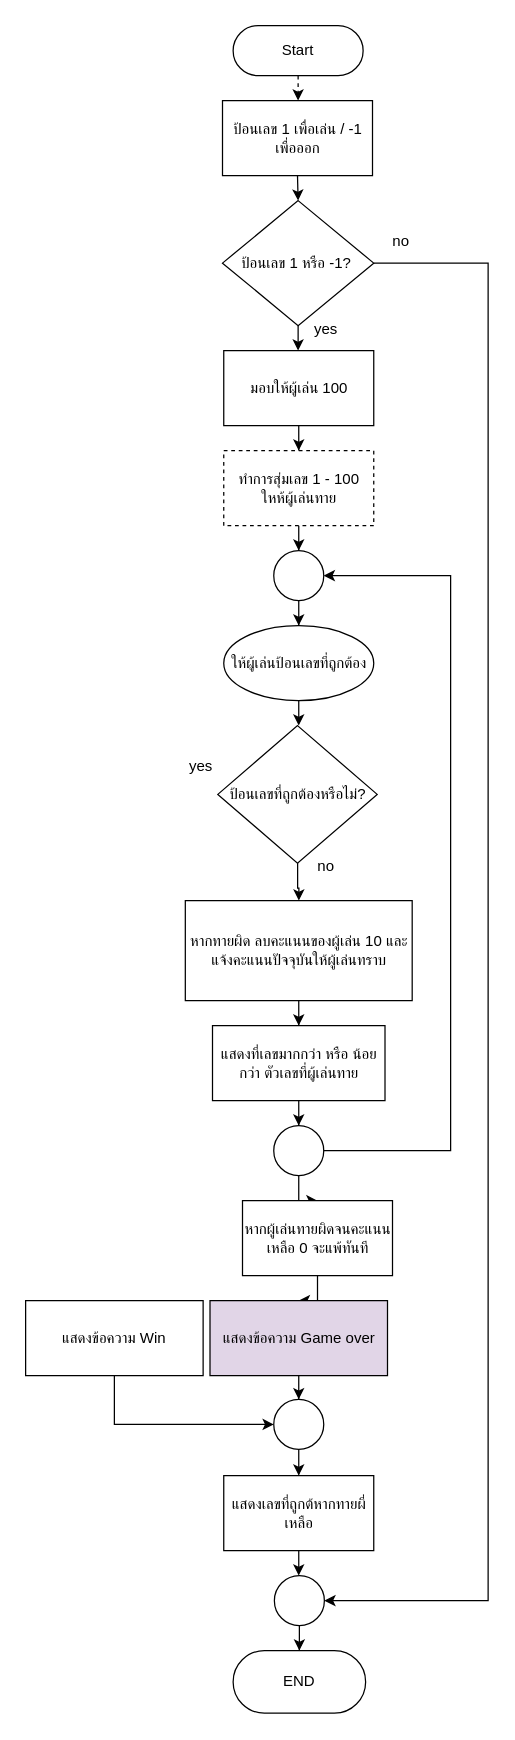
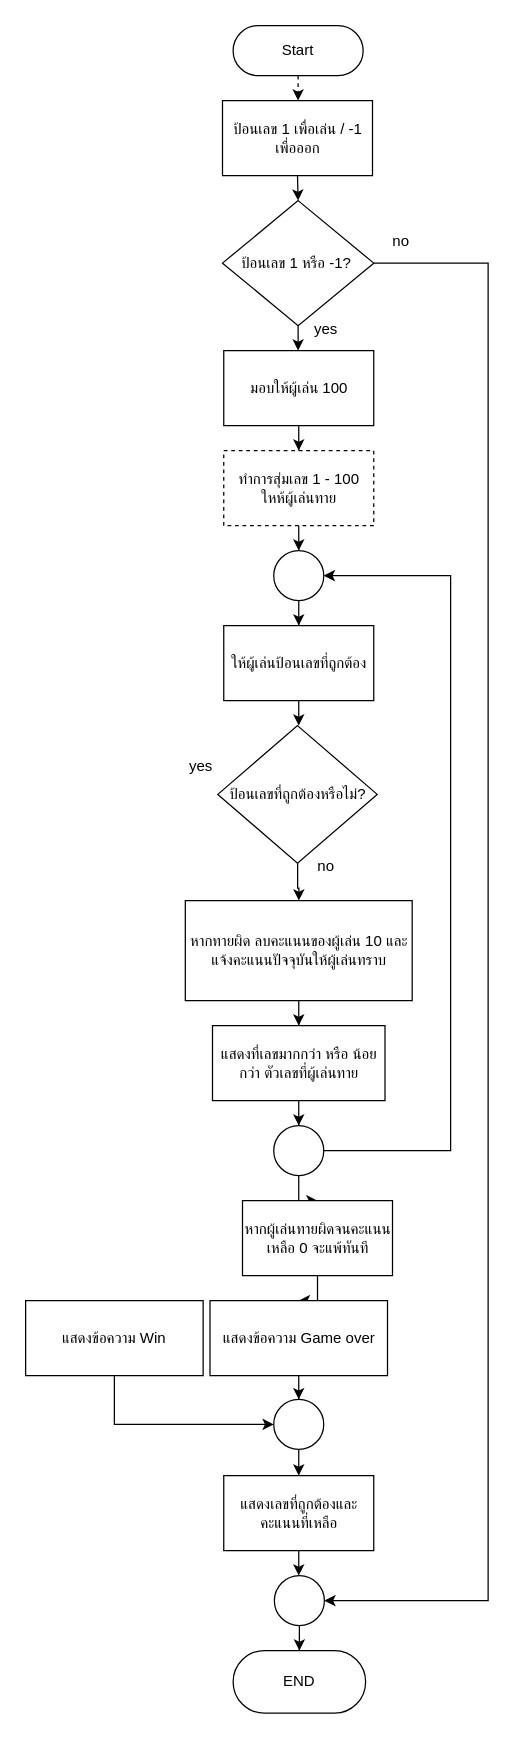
node "ให้ผู้เล่นป้อนเลขที่ถูกต้อง": shape ellipse -> rectangle
node "แสดงข้อความ Game over": fillcolor #e1d5e7 -> #ffffff
node "แสดงเลขที่ถูกต้หากทายผี่เหลือ": label "แสดงเลขที่ถูกต้หากทายผี่เหลือ" -> "แสดงเลขที่ถูกต้องและคะแนนที่เหลือ"
